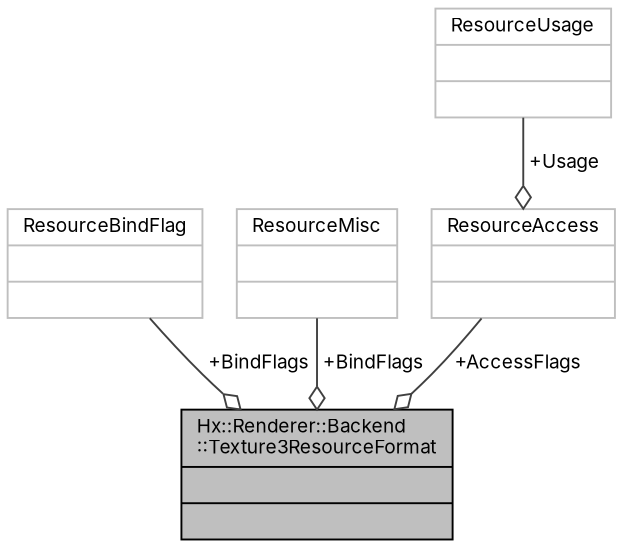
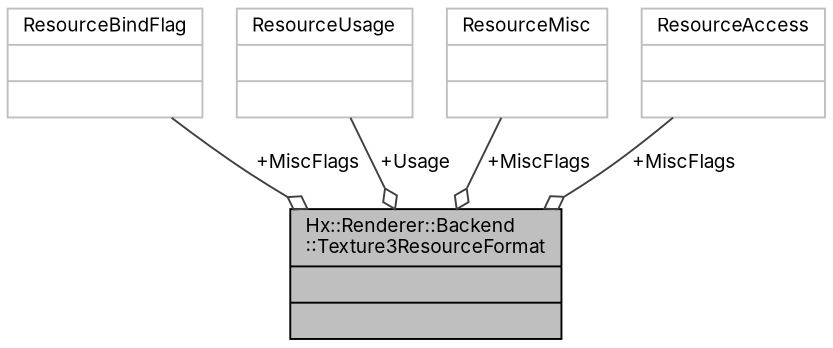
edge "ResourceUsage" -> "ResourceAccess": now "ResourceUsage" -> "Hx::Renderer::Backend"
edge "ResourceBindFlag" -> "Hx::Renderer::Backend": label " +BindFlags" -> " +MiscFlags"
edge "ResourceMisc" -> "Hx::Renderer::Backend": label " +BindFlags" -> " +MiscFlags"
edge "ResourceAccess" -> "Hx::Renderer::Backend": label " +AccessFlags" -> " +MiscFlags"
